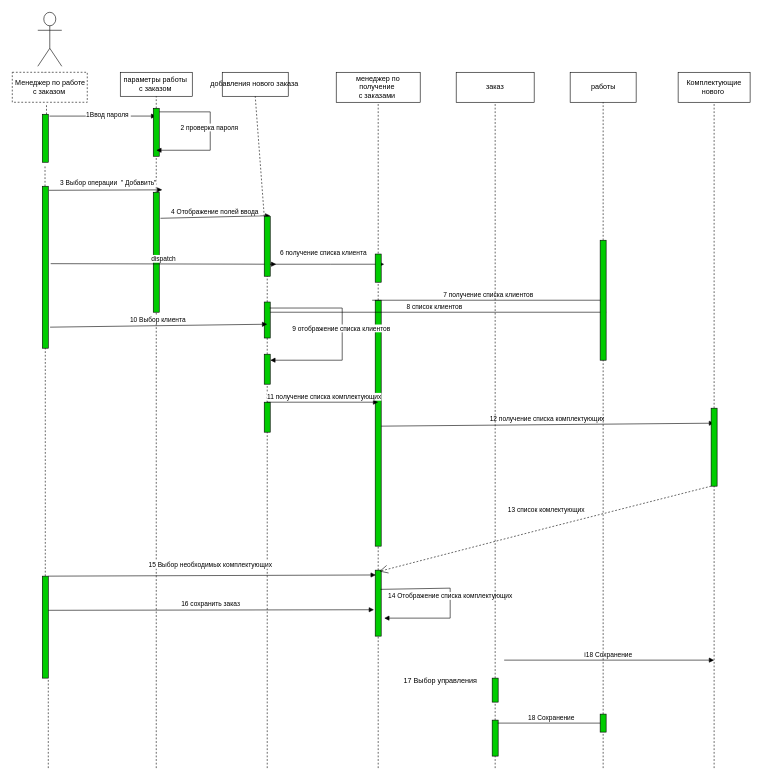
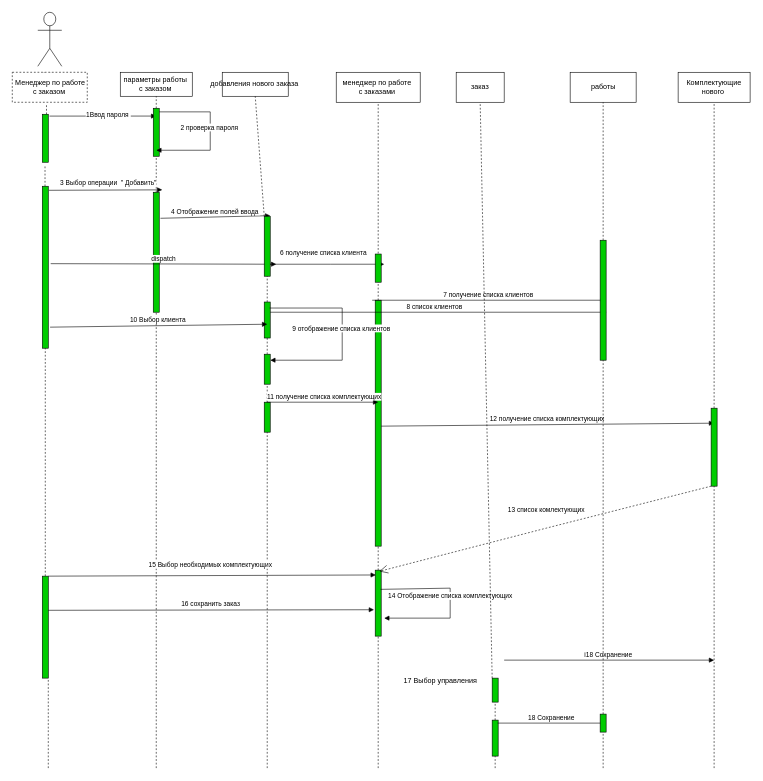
node "менеджер по получение с заказами": label "менеджер по получение с заказами" -> "менеджер по работе с заказами"
node "заказ": size 78x30 -> 48x30
